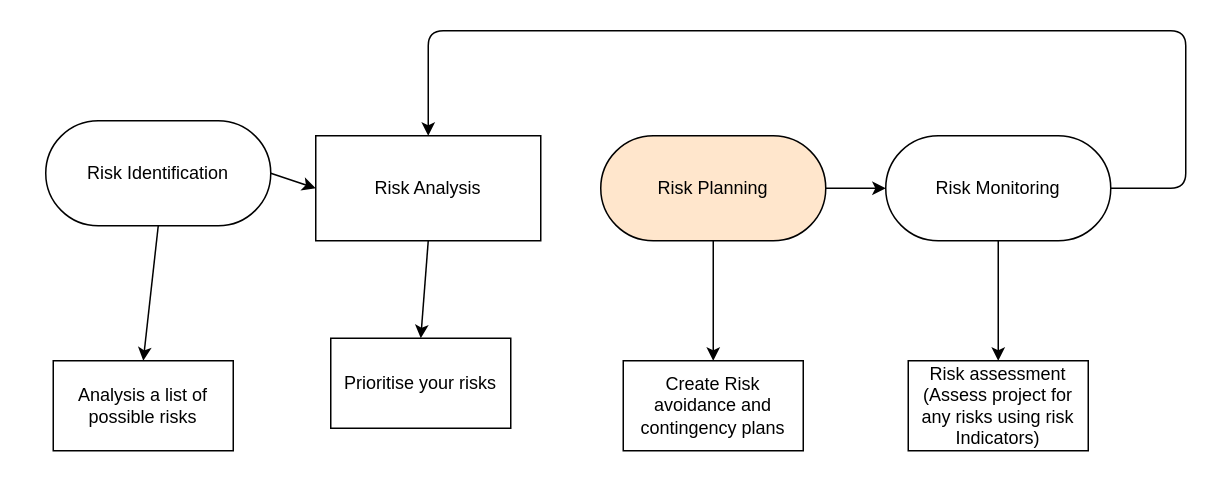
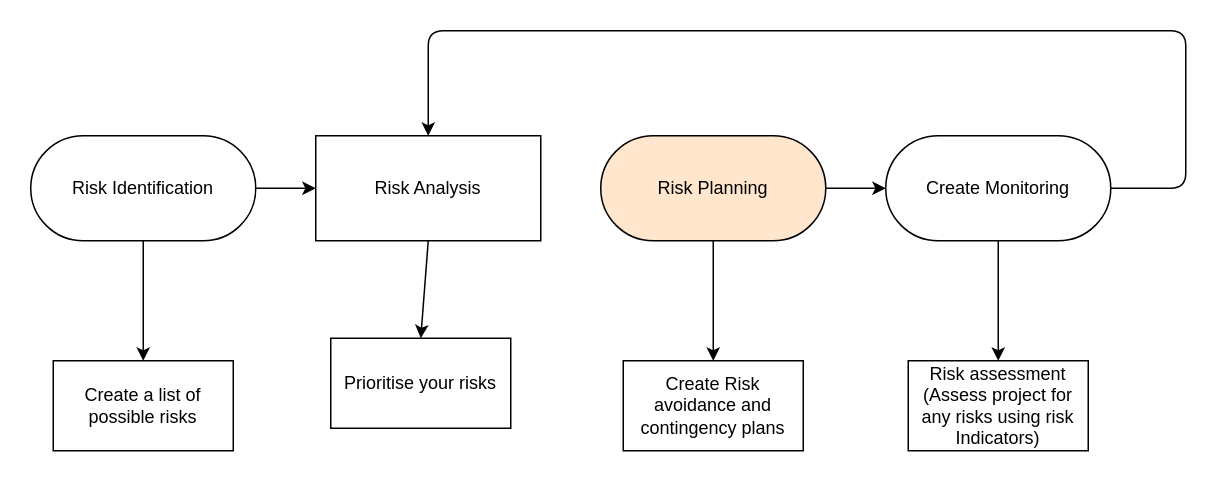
node "Risk Identification": moved (158, 173) -> (143, 188)
node "Risk Monitoring": label "Risk Monitoring" -> "Create Monitoring"
node "Analysis a list of possible risks": label "Analysis a list of possible risks" -> "Create a list of possible risks"
